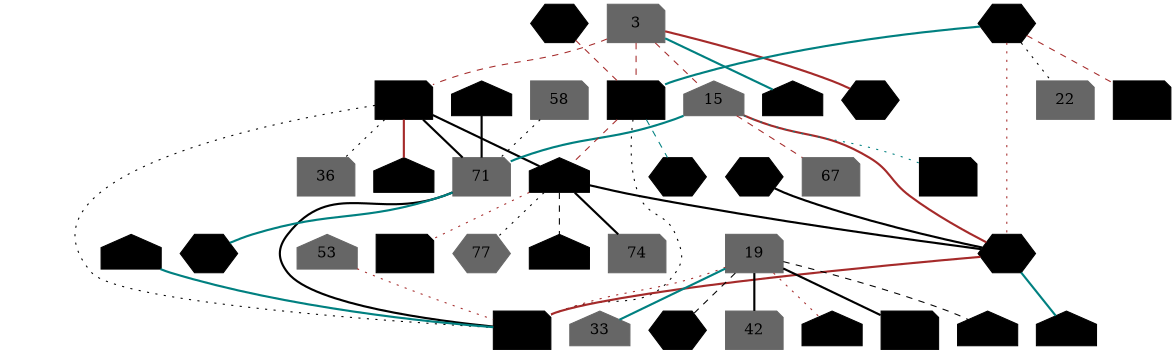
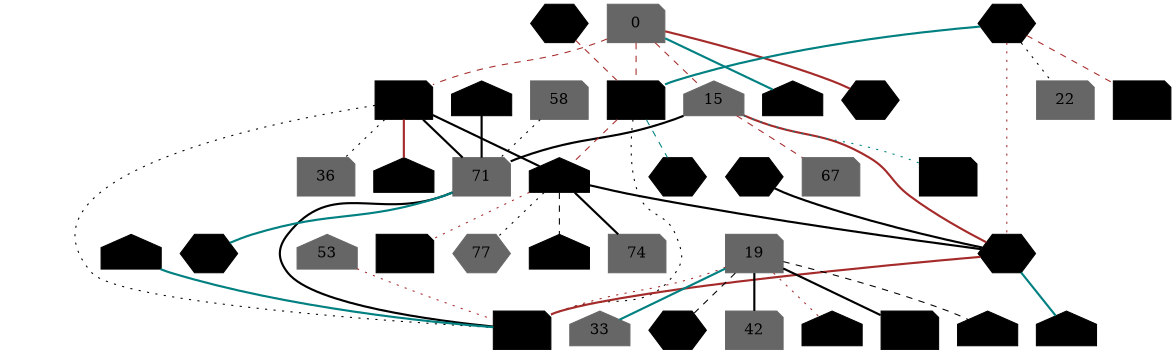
node "3": label "3" -> "0"
edge "15" -- "71": color teal -> black
